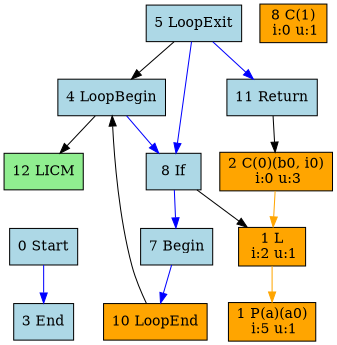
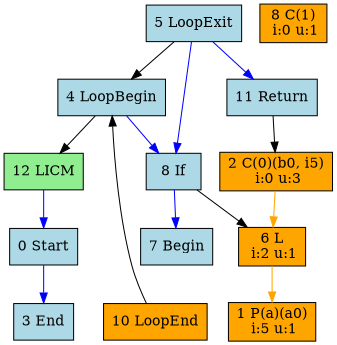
node "2 C(0)(b0, i0) i:0 u:3": label "2 C(0)(b0, i0) i:0 u:3" -> "2 C(0)(b0, i5) i:0 u:3"
edge "12 LICM" -> "0 Start": added
node "1 L i:2 u:1": label "1 L i:2 u:1" -> "6 L i:2 u:1"
edge "7 Begin" -> "10 LoopEnd": removed
